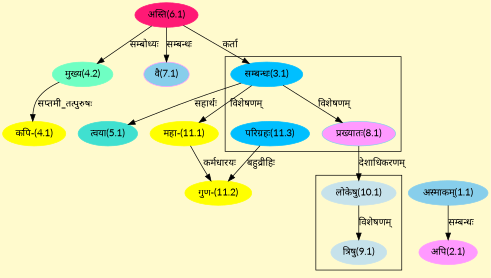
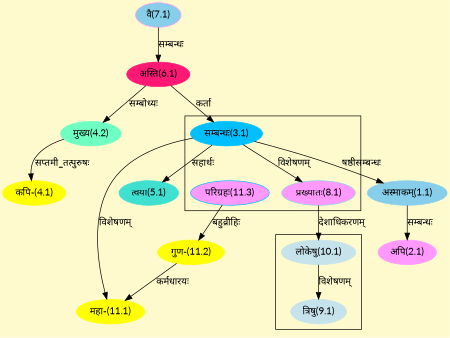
edge "अस्ति(6.1)" -> "वै(7.1)": reversed
node "परिग्रहः(11.3)": fillcolor #00bfff -> #ff99ff
edge "सम्बन्धः(3.1)" -> "अस्माकम्(1.1)": added, label "षष्ठीसम्बन्धः"
edge "महा-(11.1)" -> "गुण-(11.2)": reversed
